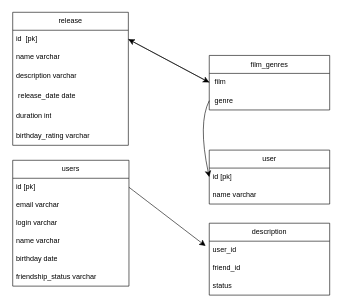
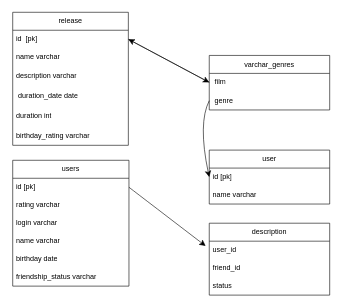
node "film_genres": label "film_genres" -> "varchar_genres"
node "release_date date": label "release_date date" -> "duration_date date"
node "email varchar": label "email varchar" -> "rating varchar"
